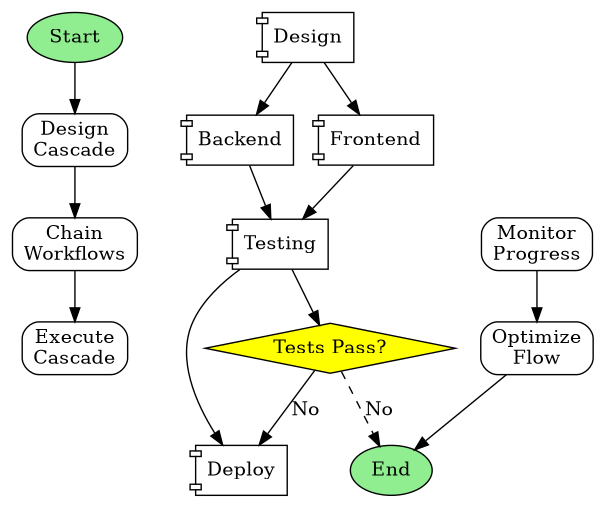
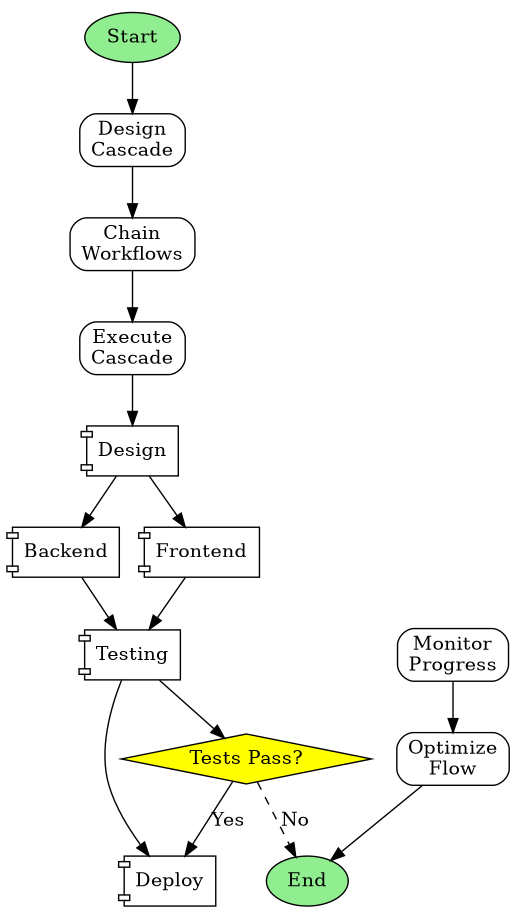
edge "Execute Cascade" -> "Design": added
edge "Tests Pass?" -> "Deploy": label "No" -> "Yes"
